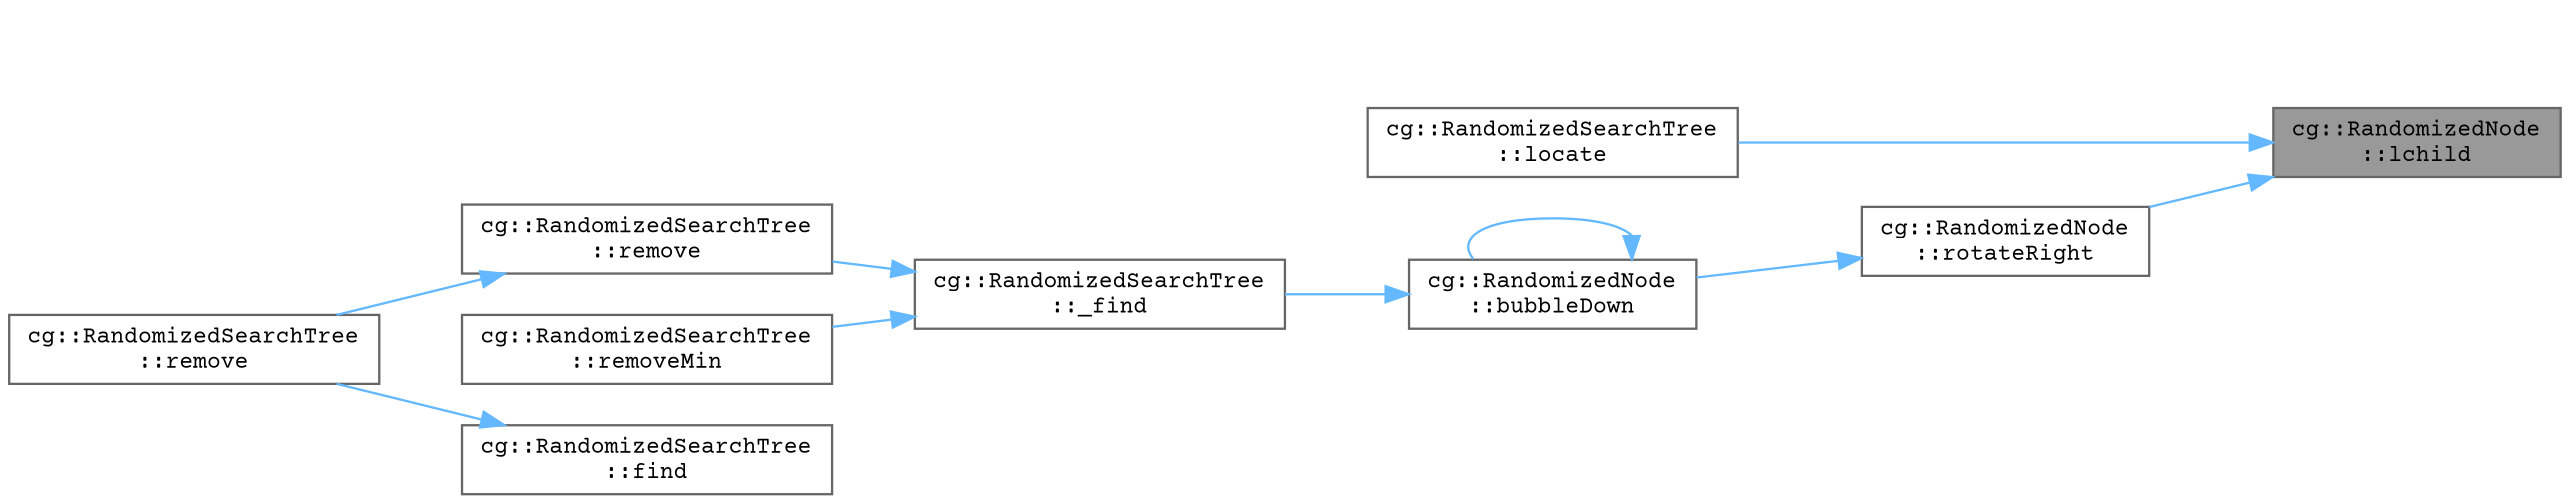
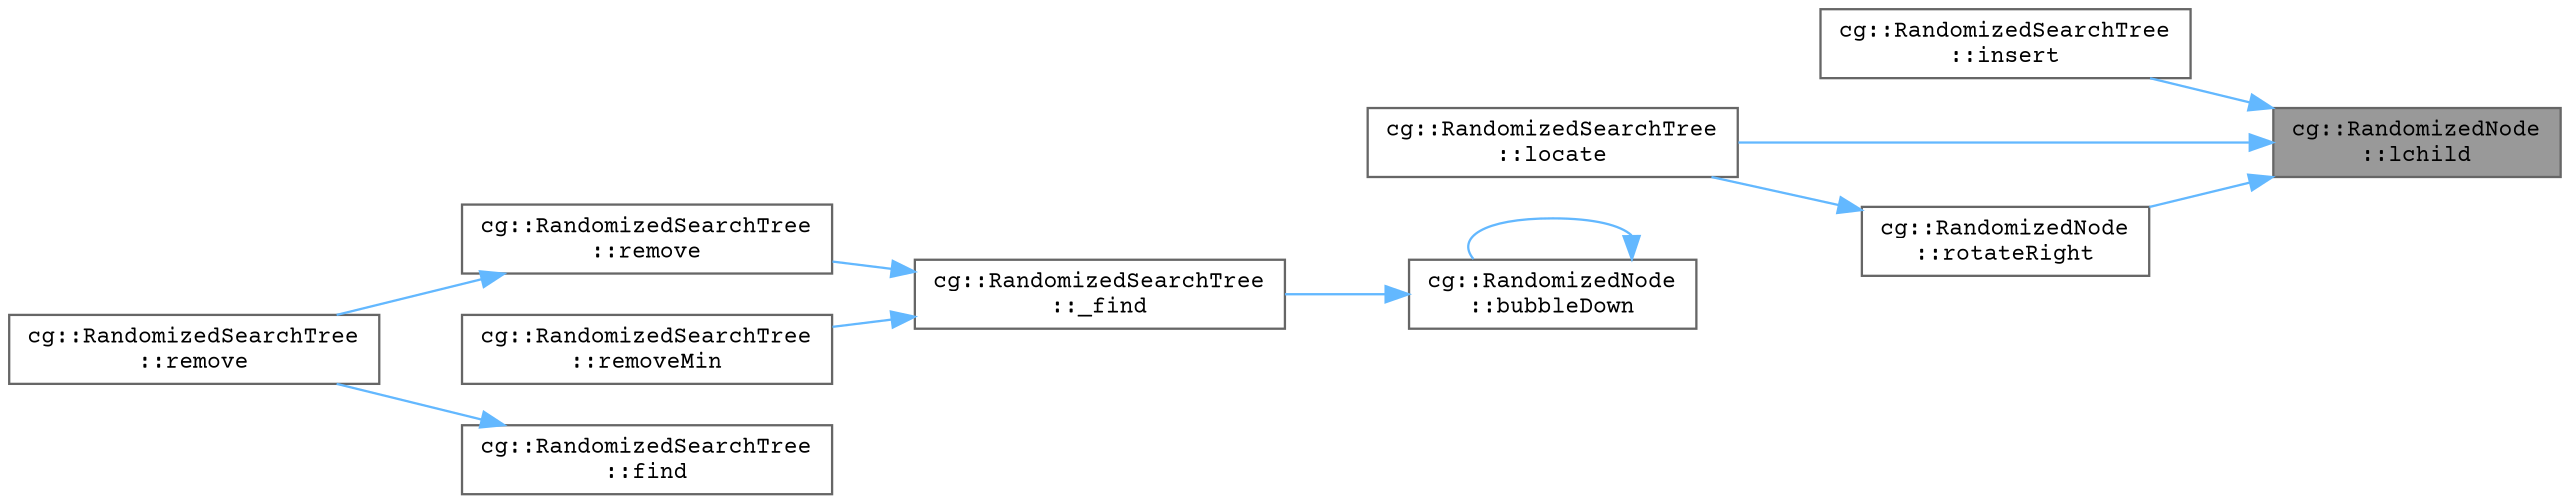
node "cg::RandomizedSearchTree ::insert": added
edge "cg::RandomizedNode ::bubbleDown" -> "cg::RandomizedNode ::rotateRight": now "cg::RandomizedSearchTree ::locate" -> "cg::RandomizedNode ::rotateRight"
